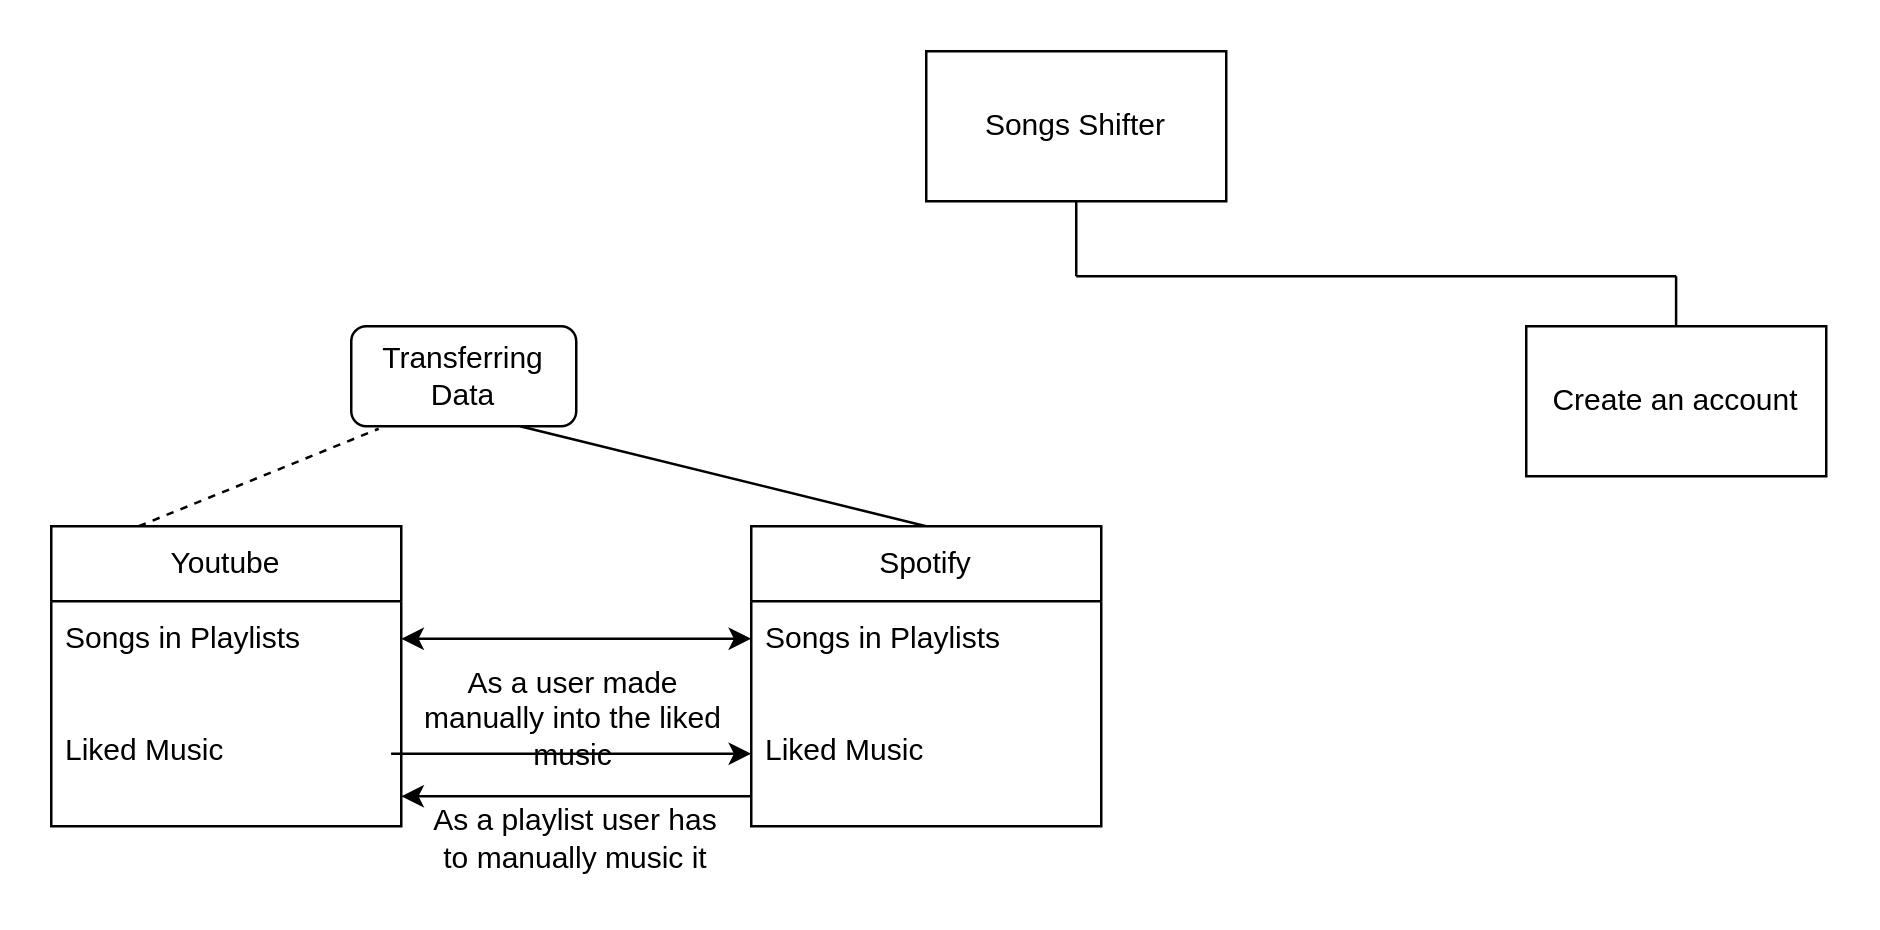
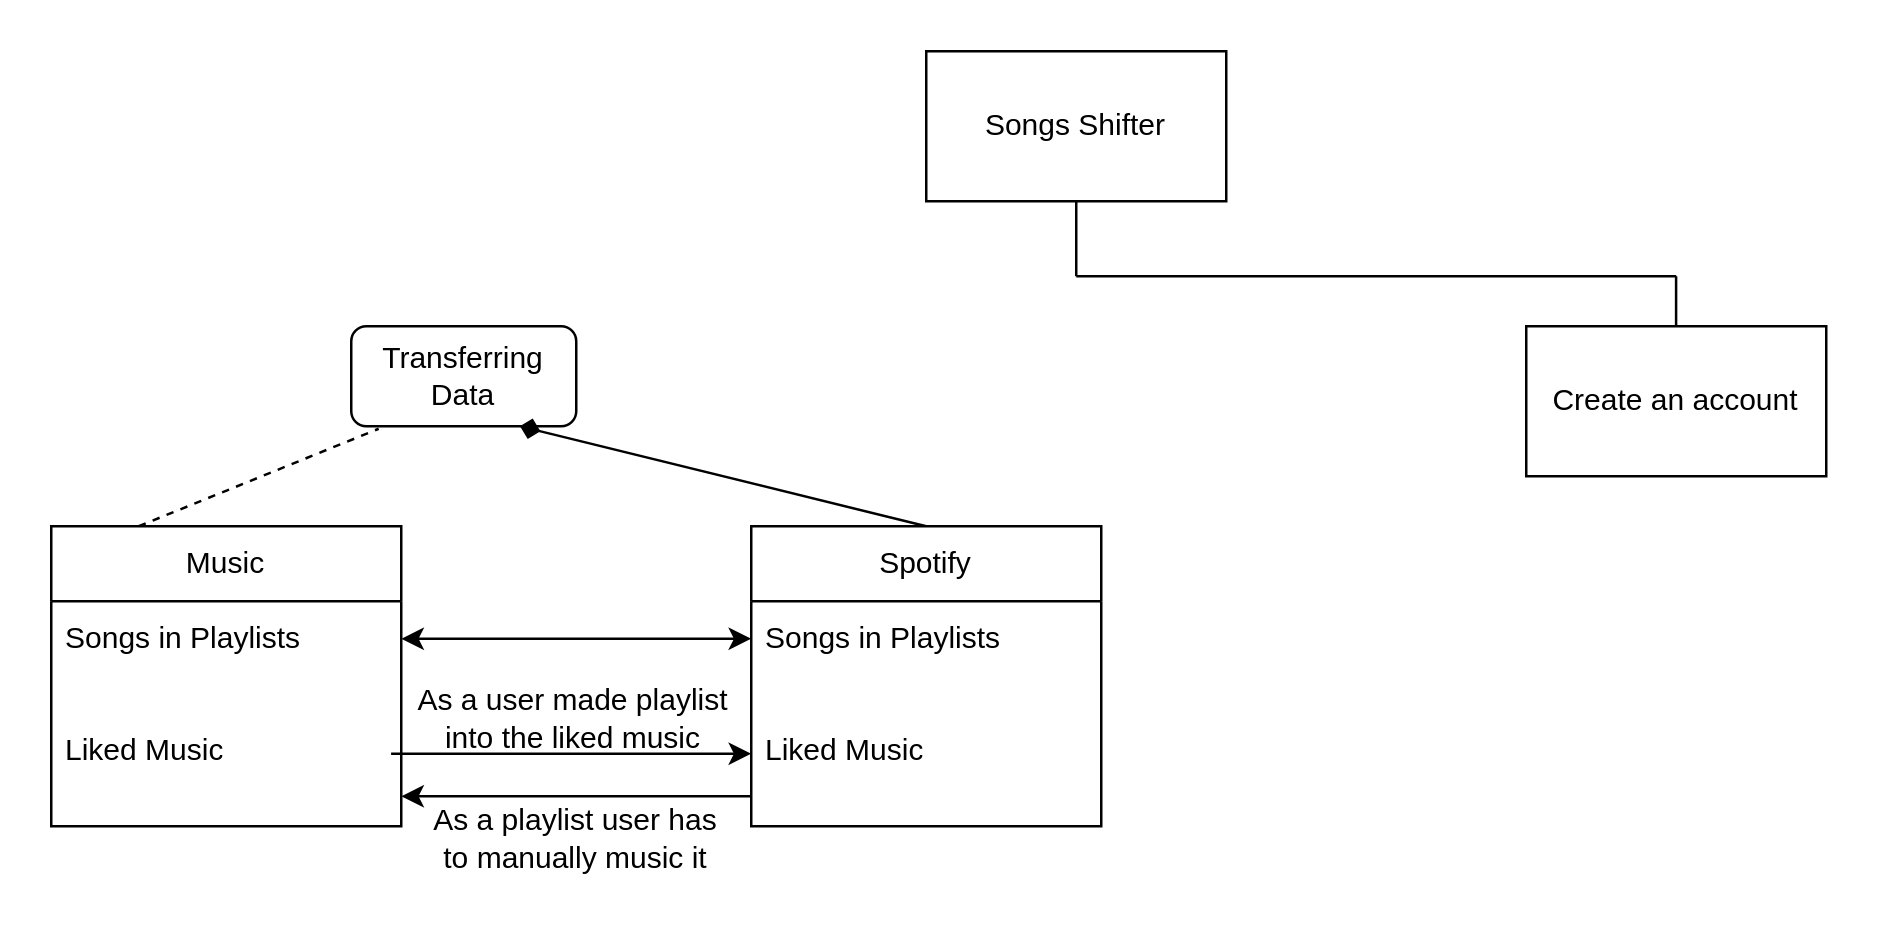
edge "Transferring Data" -- "Spotify": arrowhead none -> diamond
node "Youtube": label "Youtube" -> "Music"
node "As a user made manually into the liked music": label "As a user made manually into the liked music" -> "As a user made playlist into the liked music"
